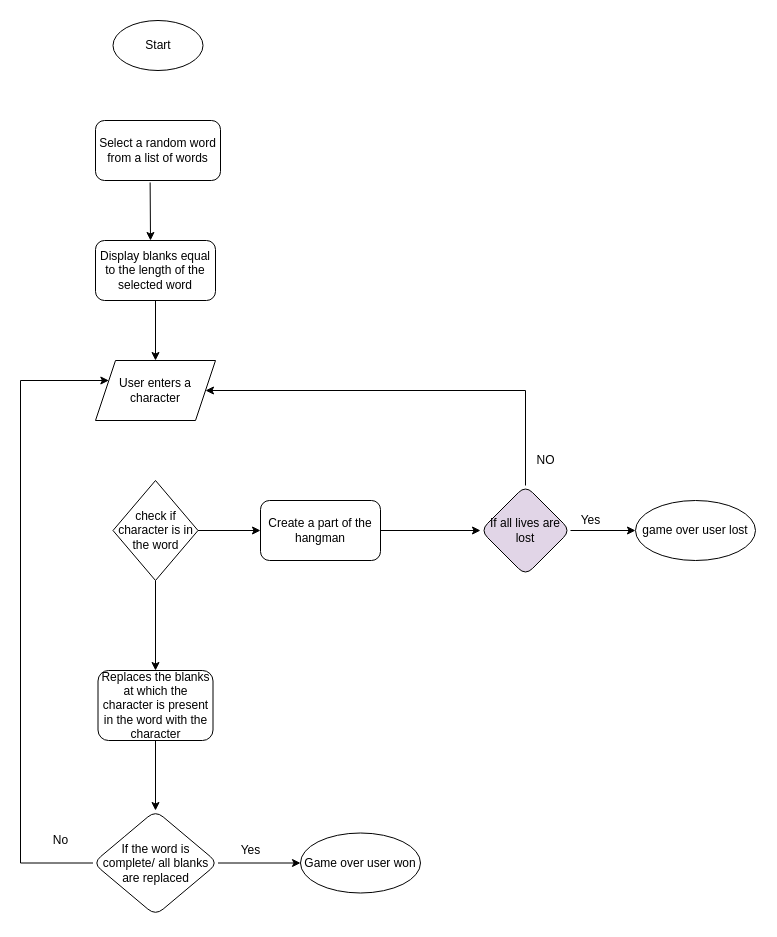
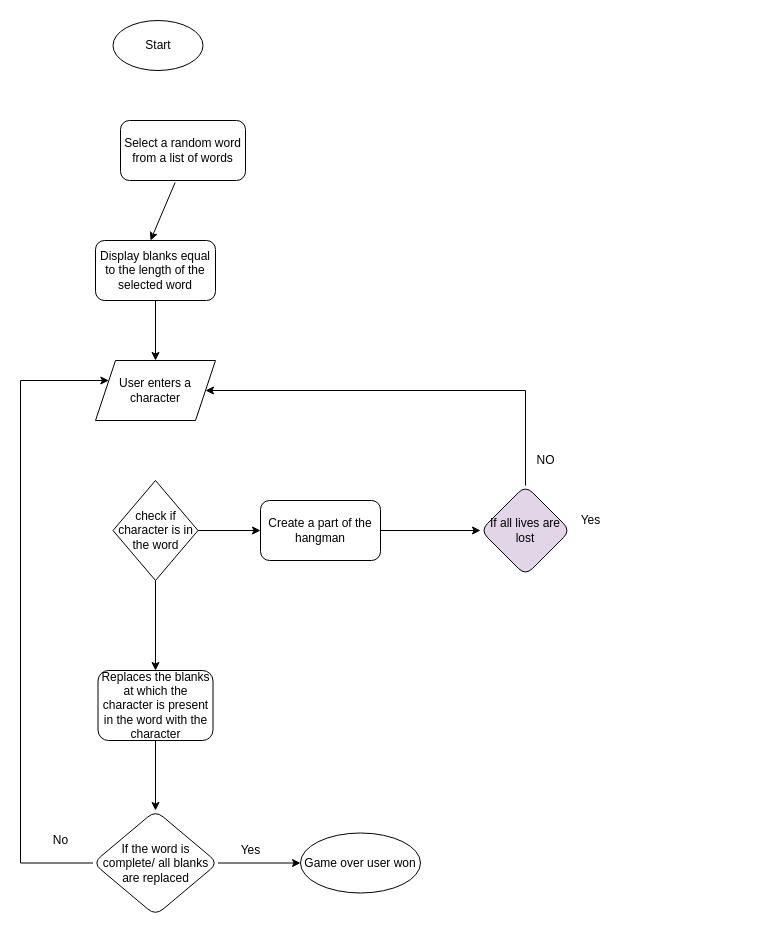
node "Select a random word from a list of words": moved (158, 151) -> (183, 151)
edge "If all lives are lost" -> "game over user lost": removed
node "game over user lost": removed
